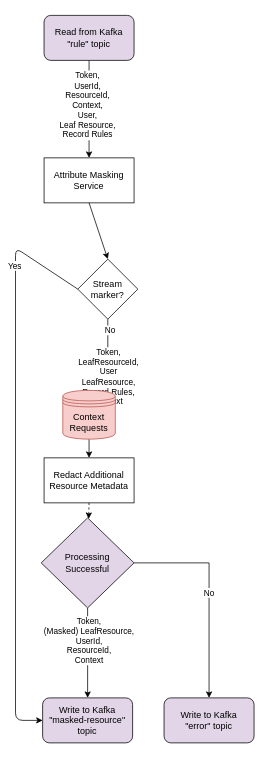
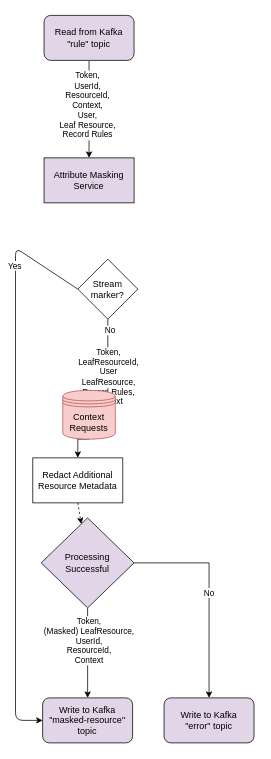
node "Attribute Masking Service": fillcolor #ffffff -> #e1d5e7
edge "Attribute Masking Service" -> "Stream marker?": removed
node "Redact Additional Resource Metadata": moved (89, 480) -> (78, 480)
